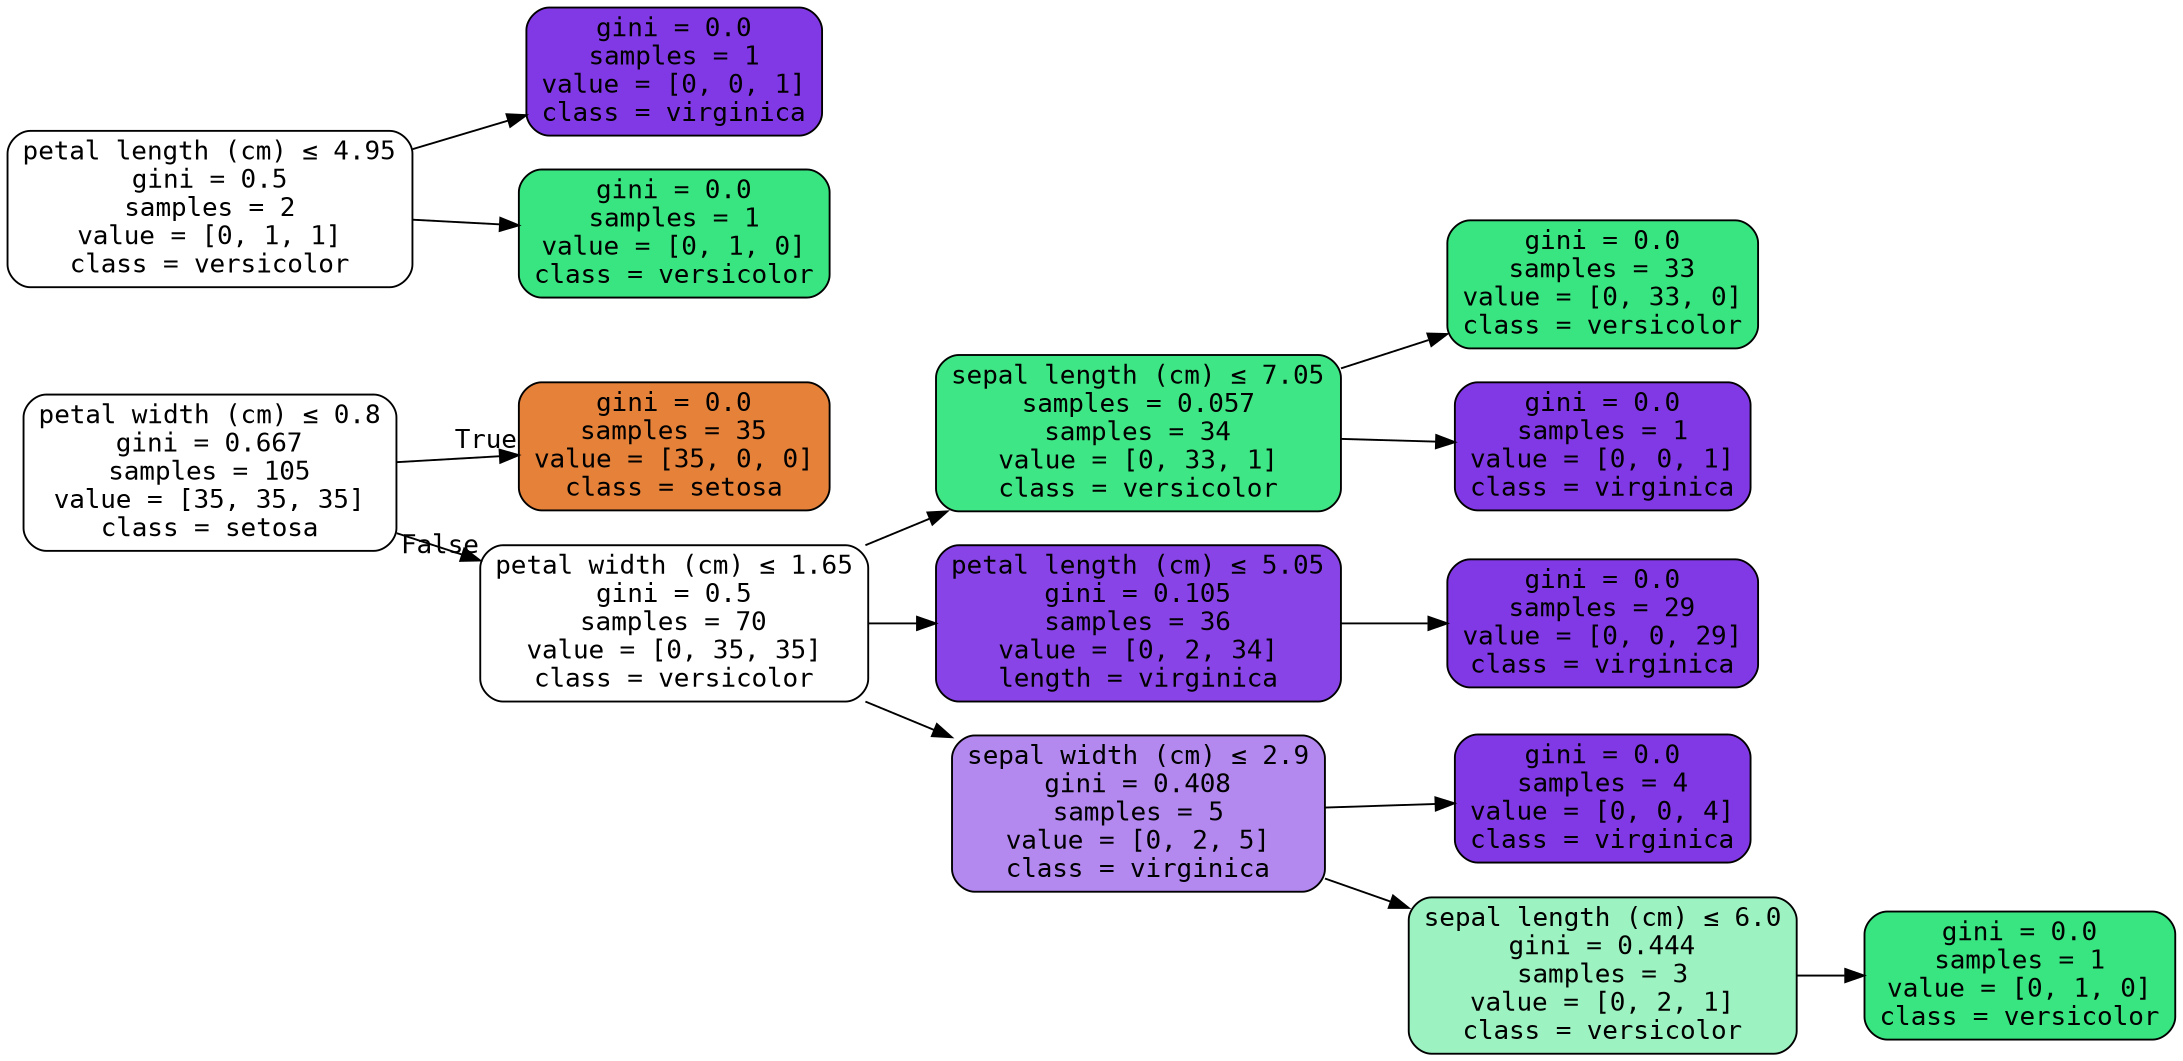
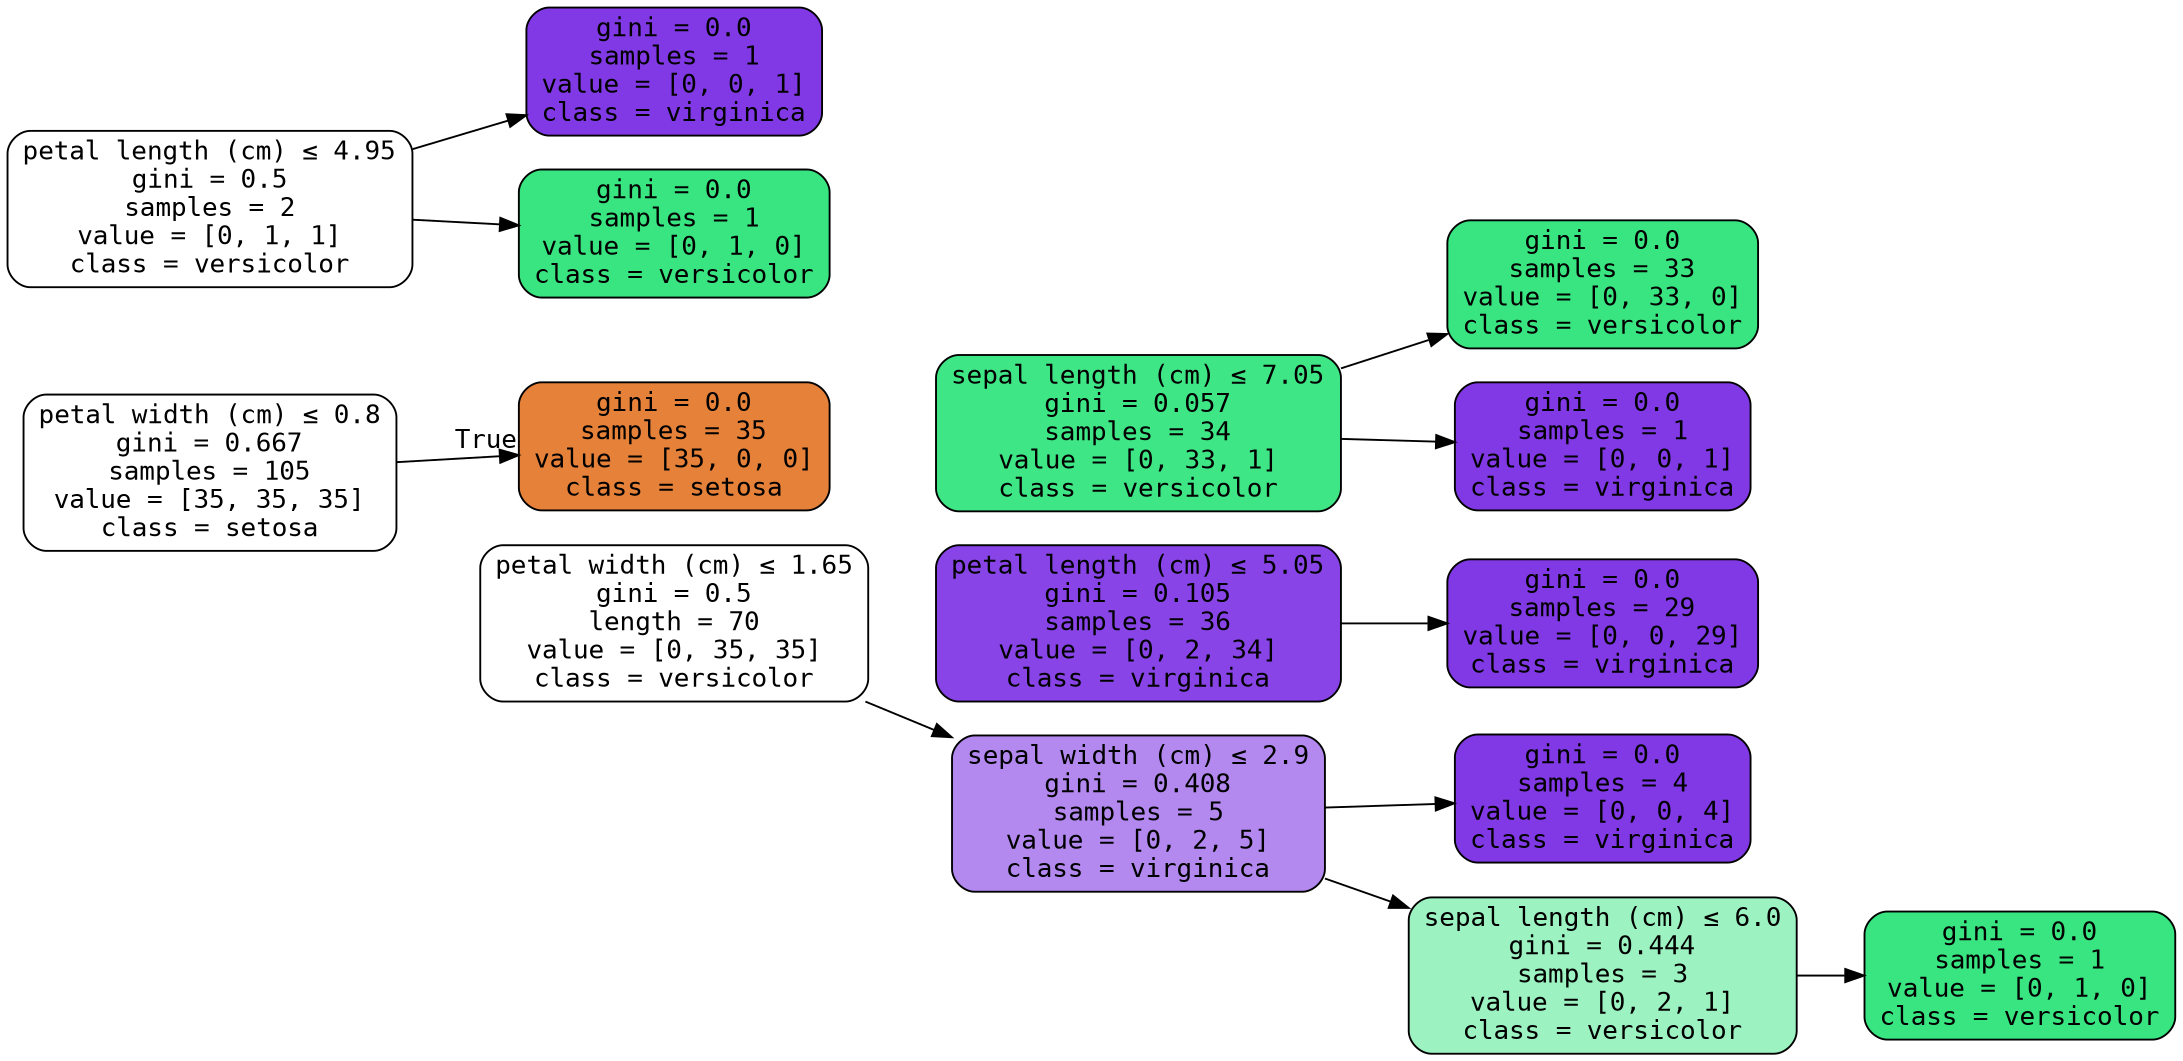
node "sepal length (cm) ≤ 7.05": text "samples = 0.057" -> "gini = 0.057"
edge "petal width (cm) ≤ 1.65" -> "sepal length (cm) ≤ 7.05": removed
edge "petal width (cm) ≤ 0.8" -> "petal width (cm) ≤ 1.65": removed
node "petal width (cm) ≤ 1.65": text "samples = 70" -> "length = 70"
edge "petal width (cm) ≤ 1.65" -> "petal length (cm) ≤ 5.05": removed
node "petal length (cm) ≤ 5.05": text "length = virginica" -> "class = virginica"
